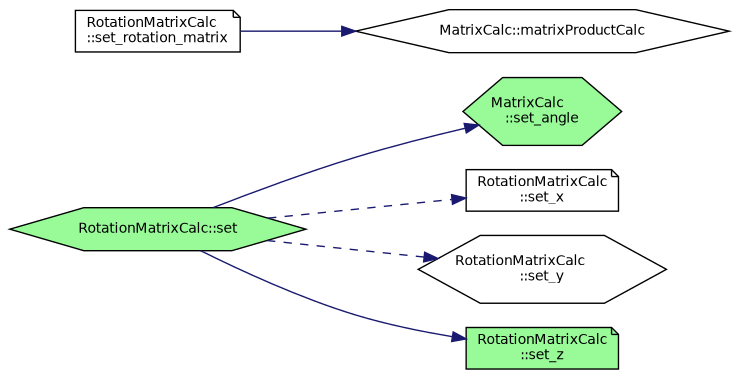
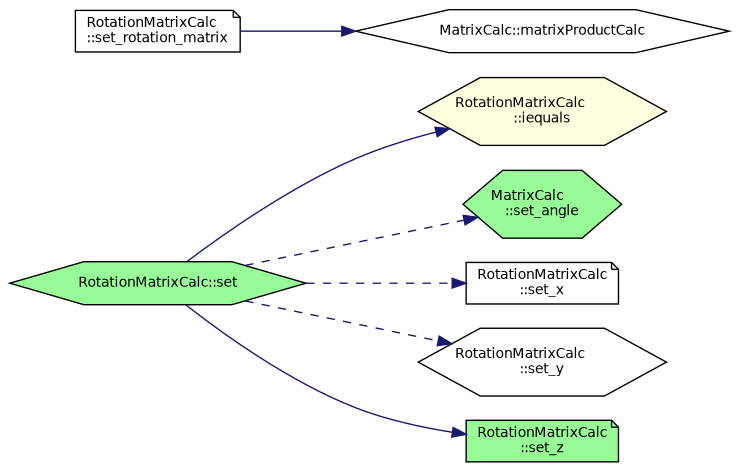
node "RotationMatrixCalc ::iequals": added
edge "RotationMatrixCalc::set" -> "MatrixCalc ::set_angle": style solid -> dashed
